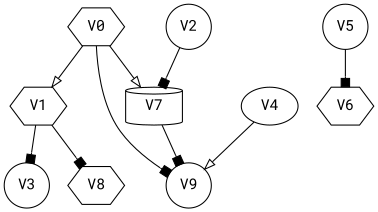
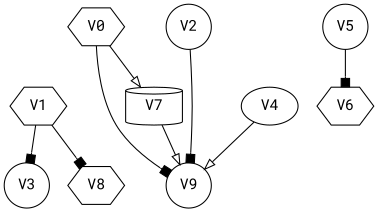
edge "V0" -> "V1": removed
edge "V2" -> "V7": now "V2" -> "V9"
edge "V7" -> "V9": arrowhead box -> onormal
